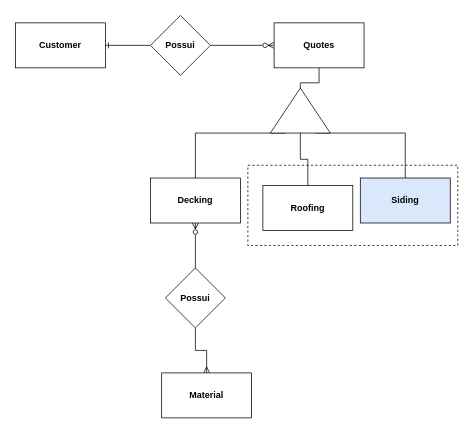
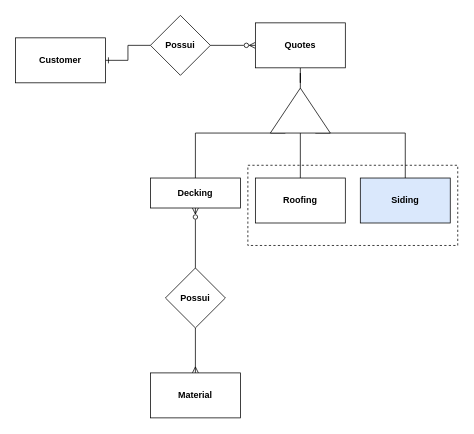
node "Customer": moved (60, 45) -> (60, 60)
node "Quotes": moved (319, 45) -> (300, 45)
node "Decking": size 90x45 -> 90x30
node "Roofing": moved (308, 208) -> (300, 201)
node "Material": moved (207, 396) -> (195, 396)
